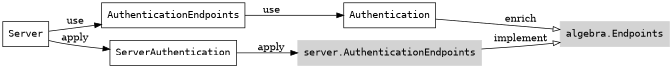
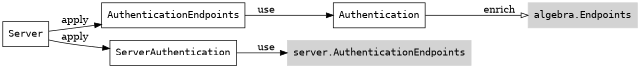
edge "Server" -> "AuthenticationEndpoints": label "use" -> "apply"
edge "server.AuthenticationEndpoints" -> "algebra.Endpoints": removed, label "implement"
edge "ServerAuthentication" -> "server.AuthenticationEndpoints": label "apply" -> "use"
